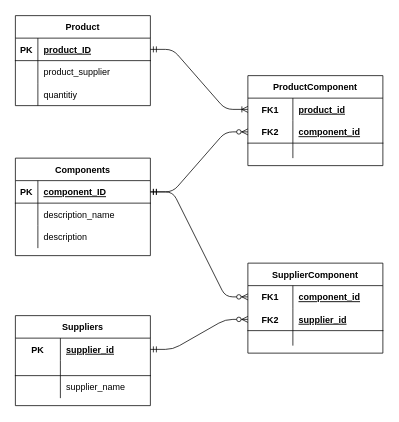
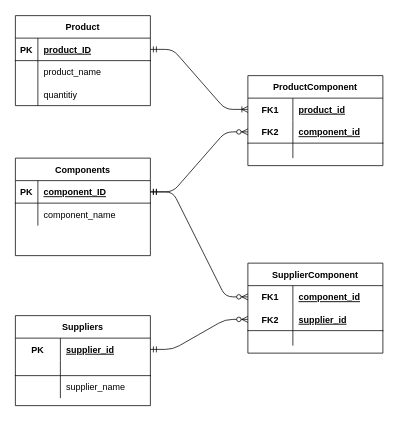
node "product_supplier": label "product_supplier" -> "product_name"
node "description_name": label "description_name" -> "component_name"
node "description": removed
